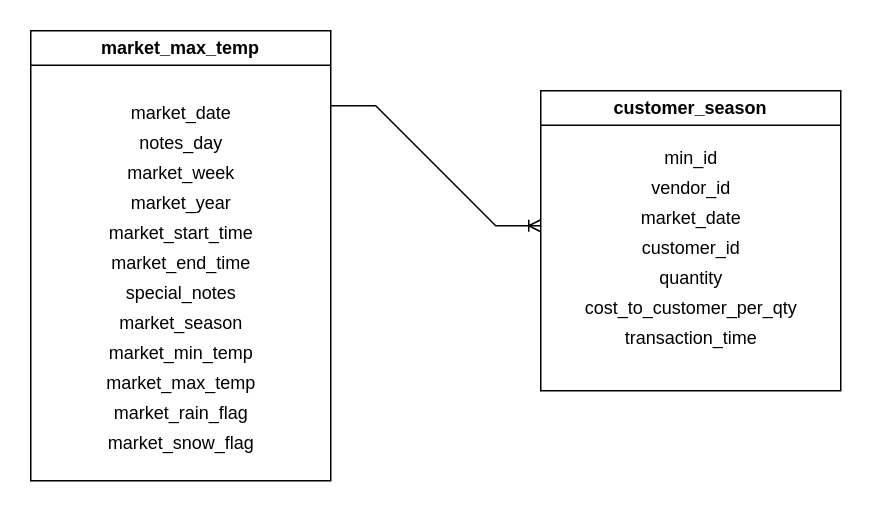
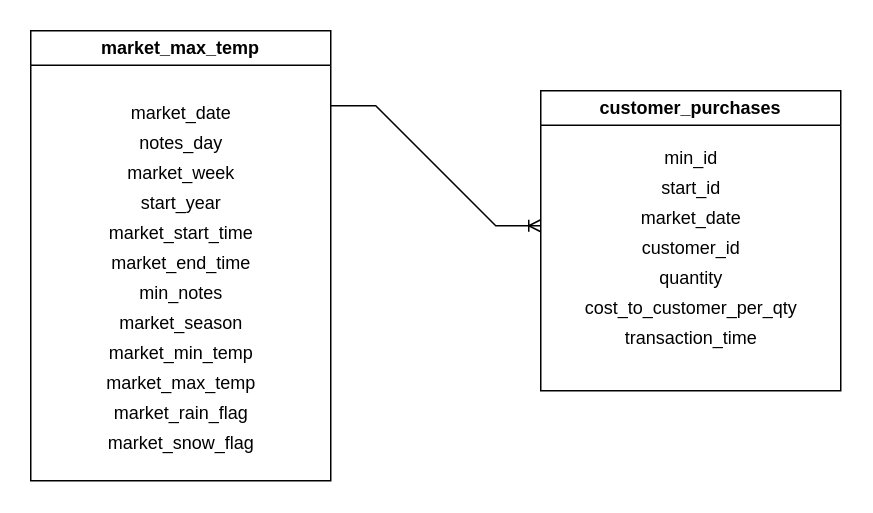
node "customer_season": label "customer_season" -> "customer_purchases"
node "vendor_id": label "vendor_id" -> "start_id"
node "market_year": label "market_year" -> "start_year"
node "special_notes": label "special_notes" -> "min_notes"
